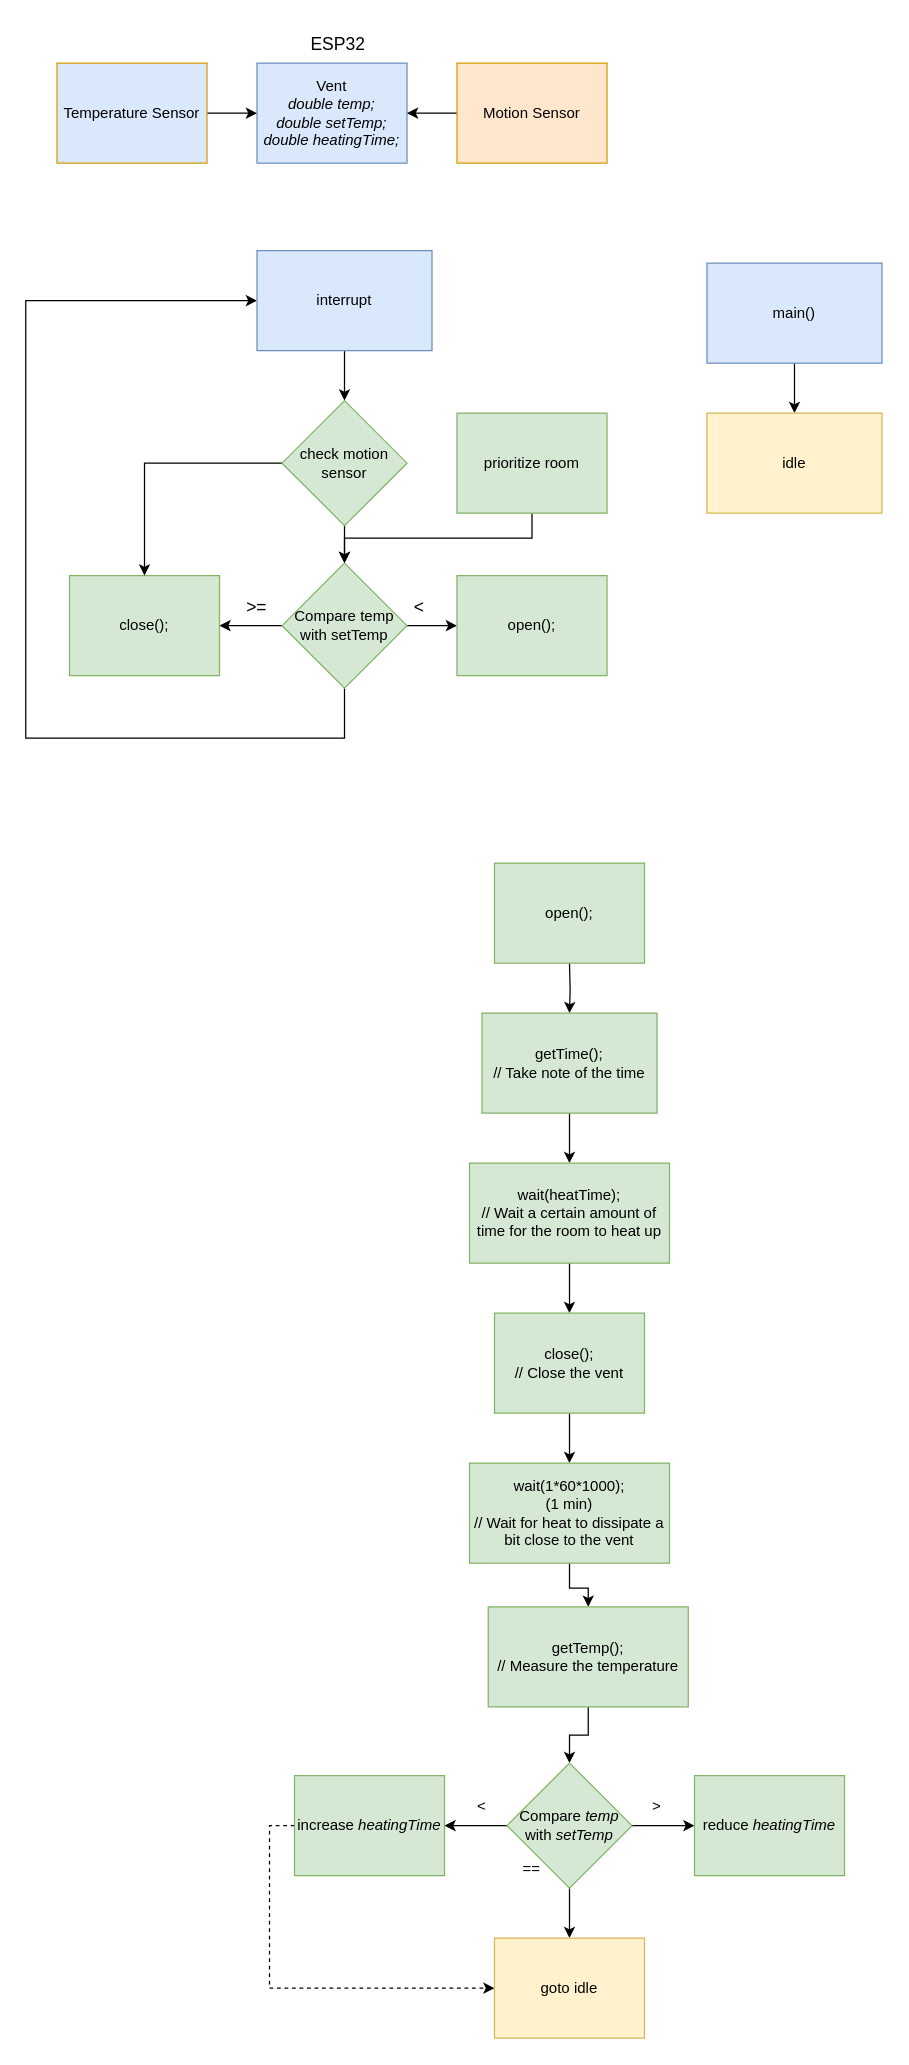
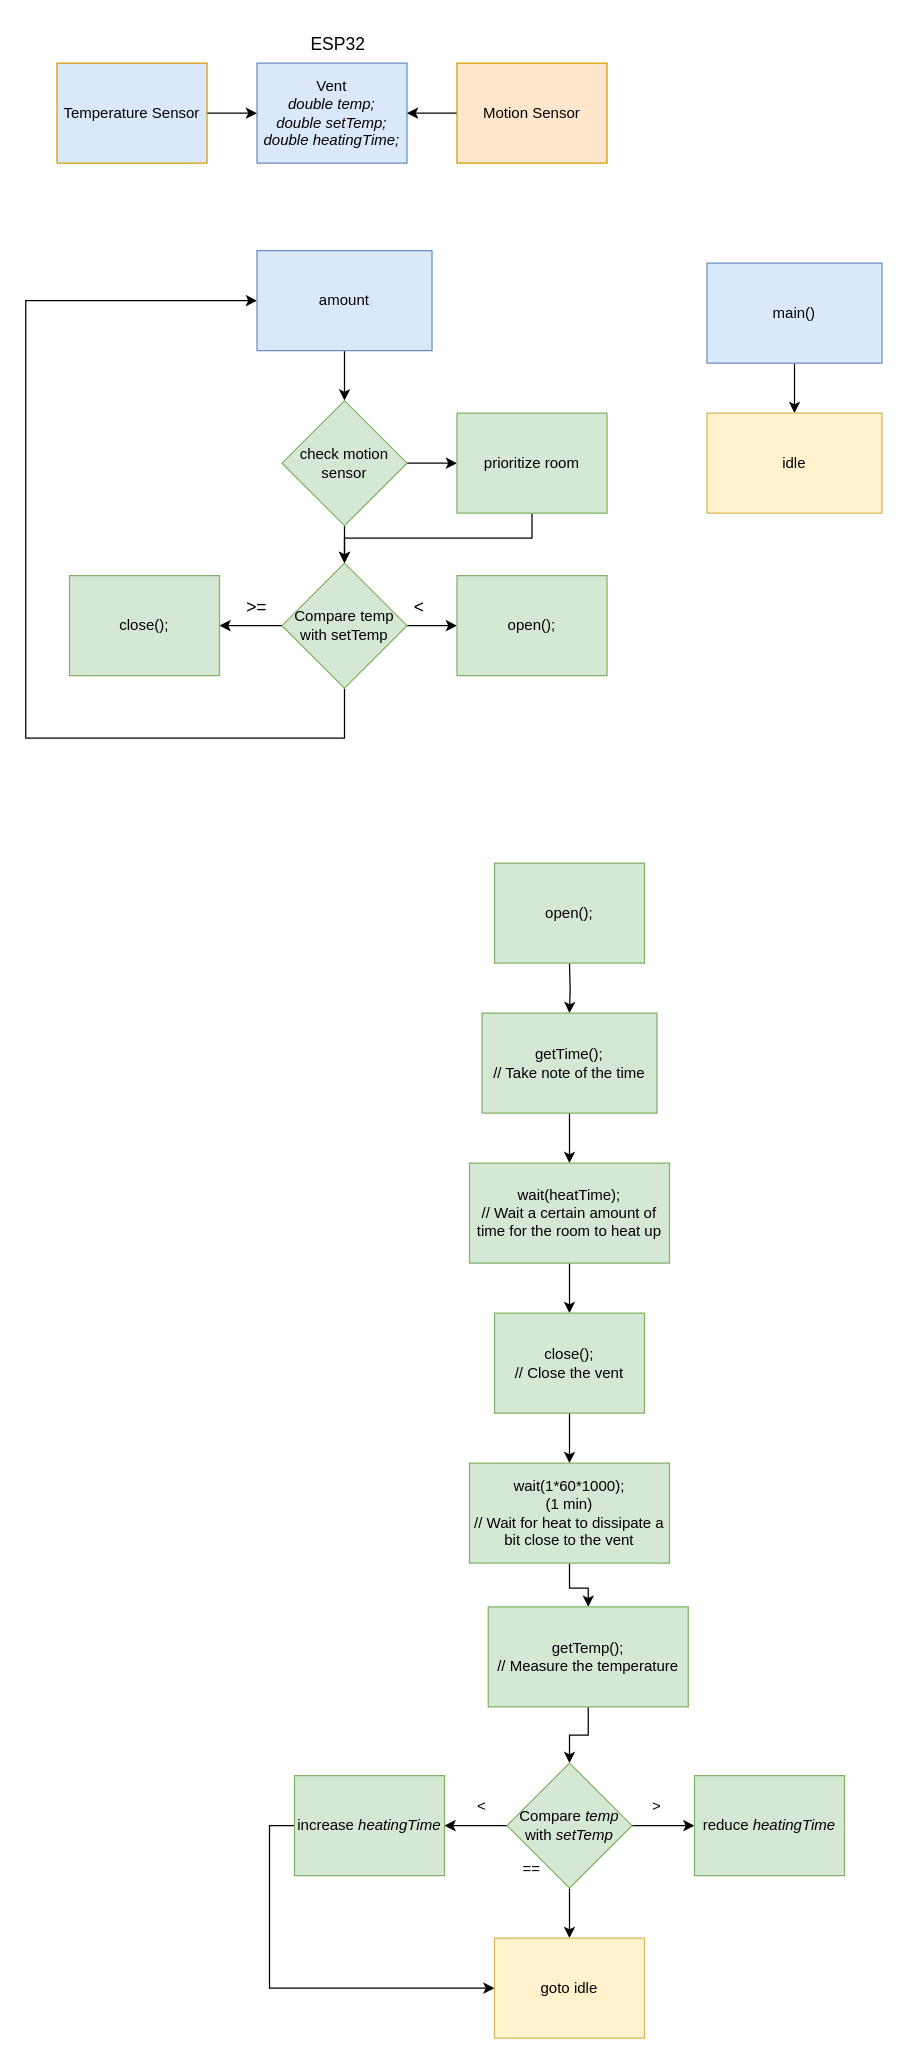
node "interrupt": label "interrupt" -> "amount"
edge "check motion sensor" -> "close();": now "check motion sensor" -> "prioritize room"
edge "increase heatingTime" -> "goto idle": style dashed -> solid
